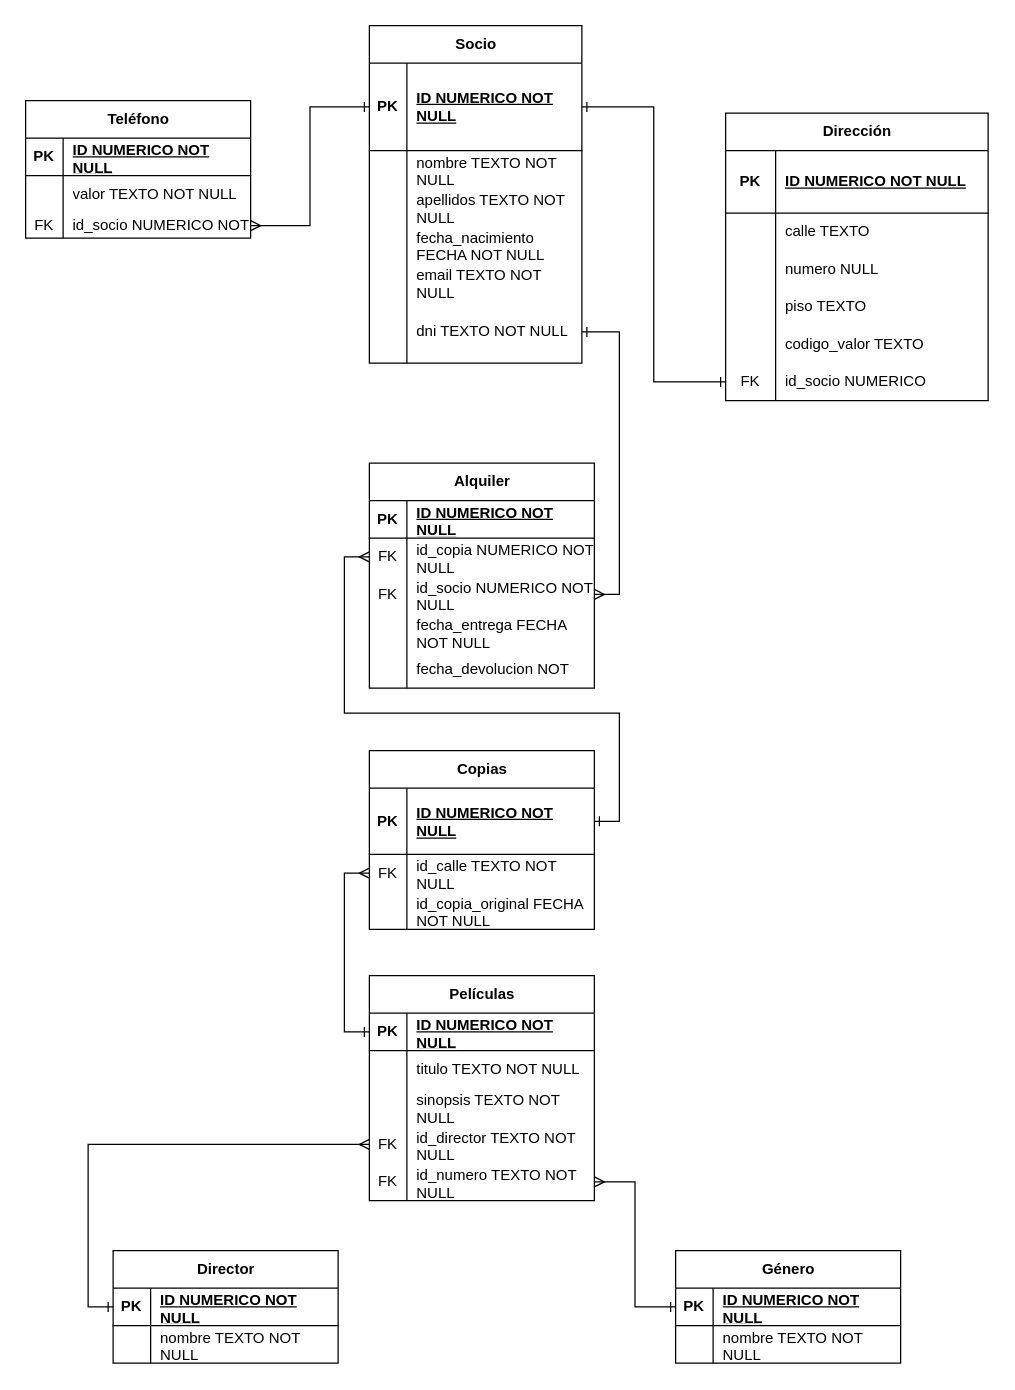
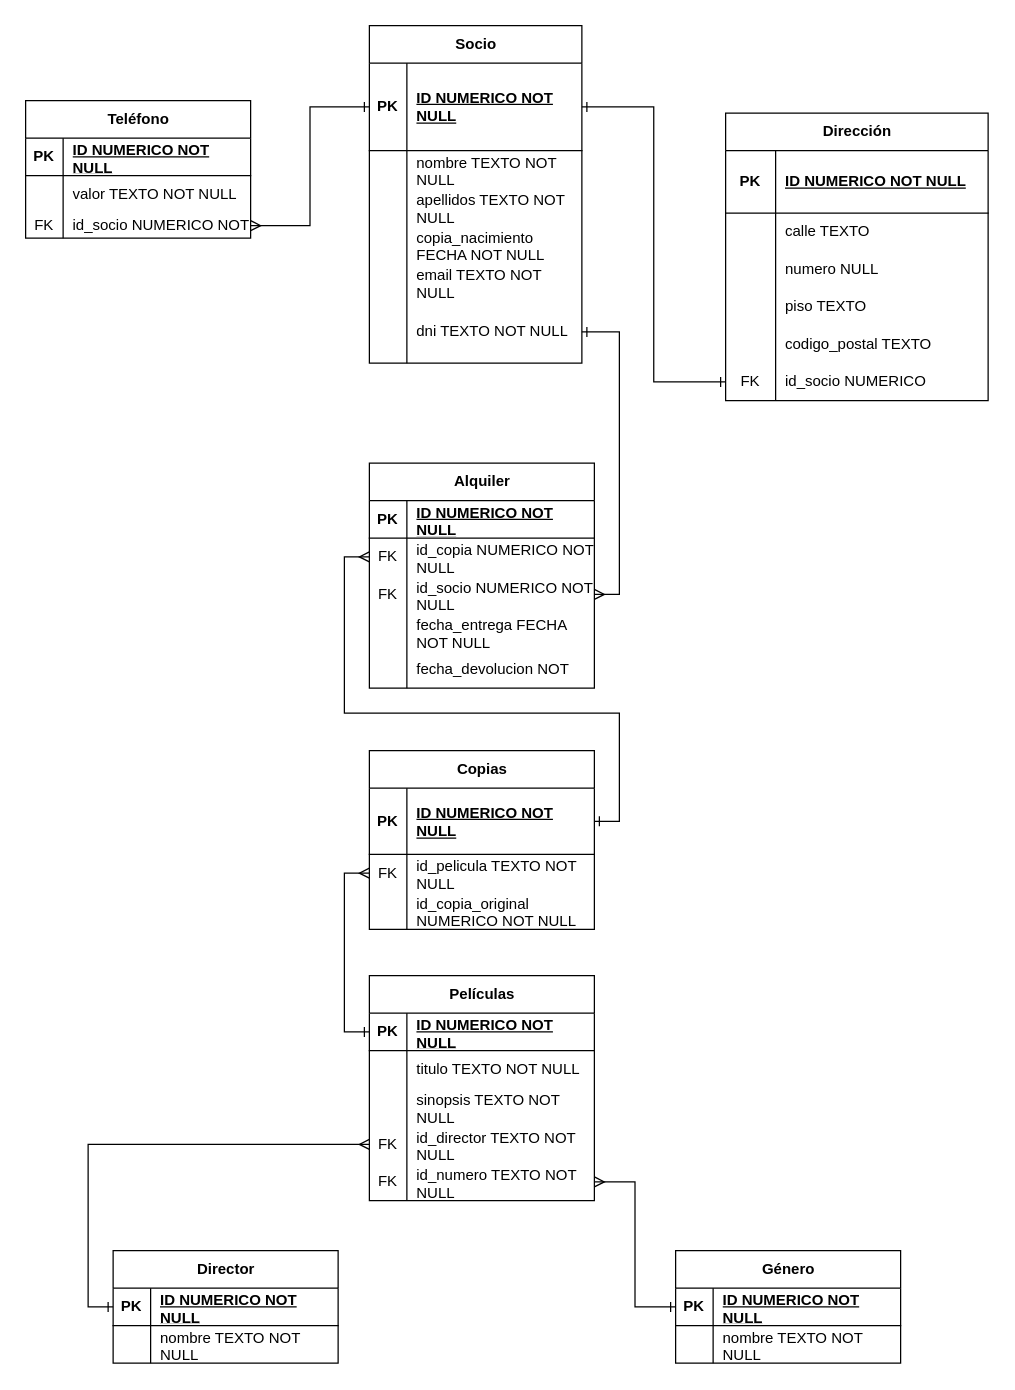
node "fecha_nacimiento FECHA NOT NULL": label "fecha_nacimiento FECHA NOT NULL" -> "copia_nacimiento FECHA NOT NULL"
node "codigo_valor TEXTO": label "codigo_valor TEXTO" -> "codigo_postal TEXTO"
node "id_calle TEXTO NOT NULL": label "id_calle TEXTO NOT NULL" -> "id_pelicula TEXTO NOT NULL"
node "id_copia_original FECHA NOT NULL": label "id_copia_original FECHA NOT NULL" -> "id_copia_original NUMERICO NOT NULL"
